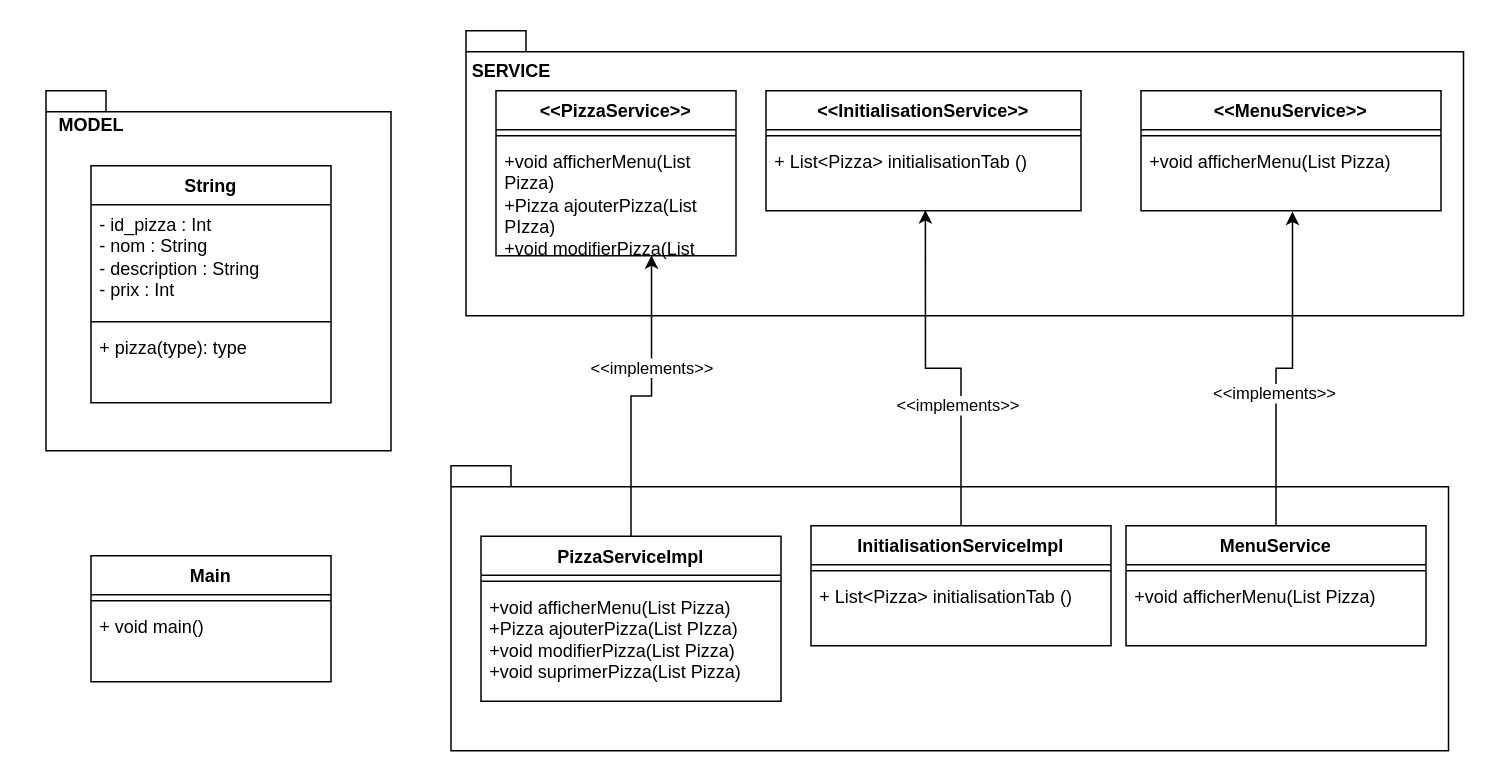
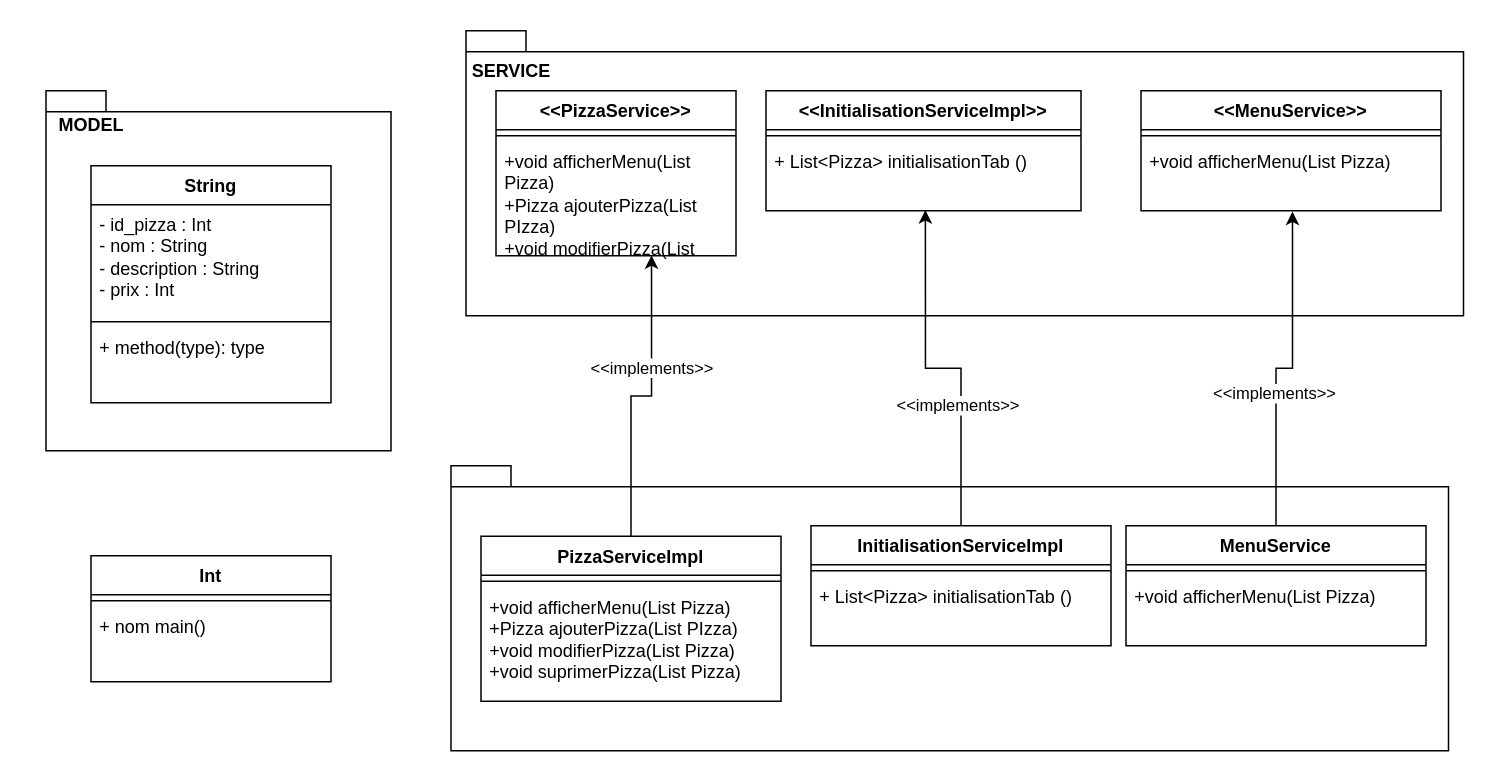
node "<<InitialisationService>>": label "<<InitialisationService>>" -> "<<InitialisationServiceImpl>>"
node "+ pizza(type): type": label "+ pizza(type): type" -> "+ method(type): type"
node "Main": label "Main" -> "Int"
node "+ void main()": label "+ void main()" -> "+ nom main()"
